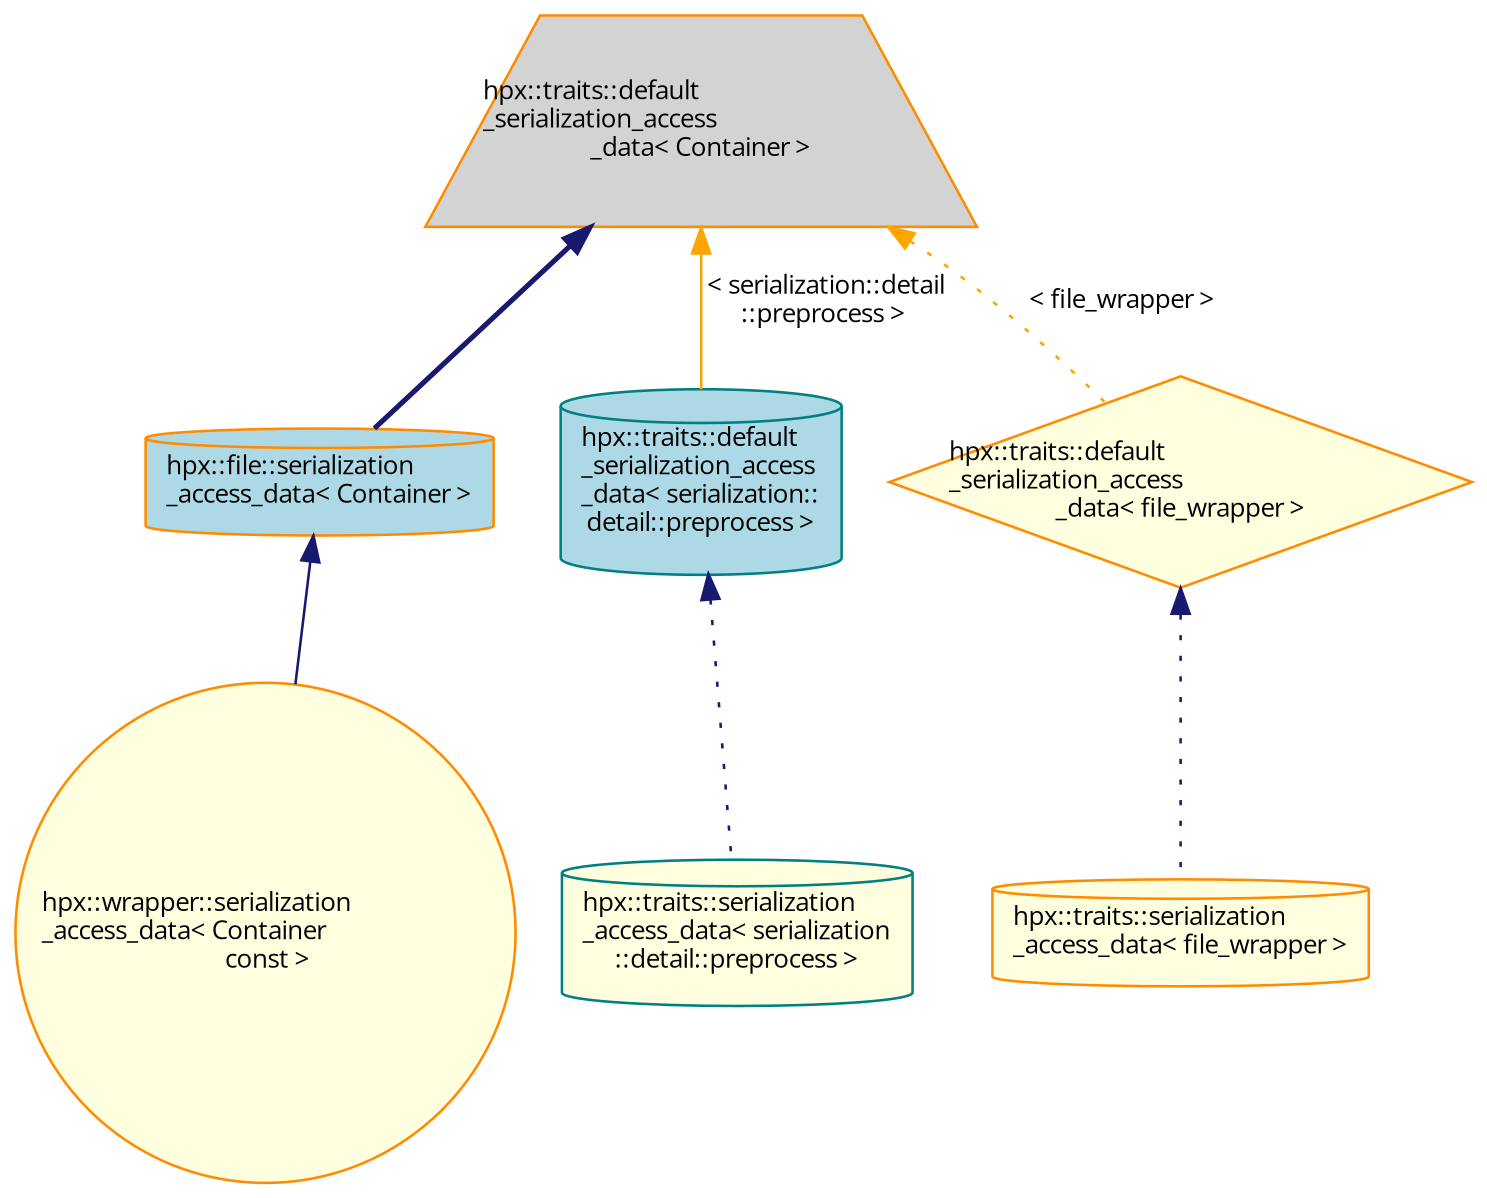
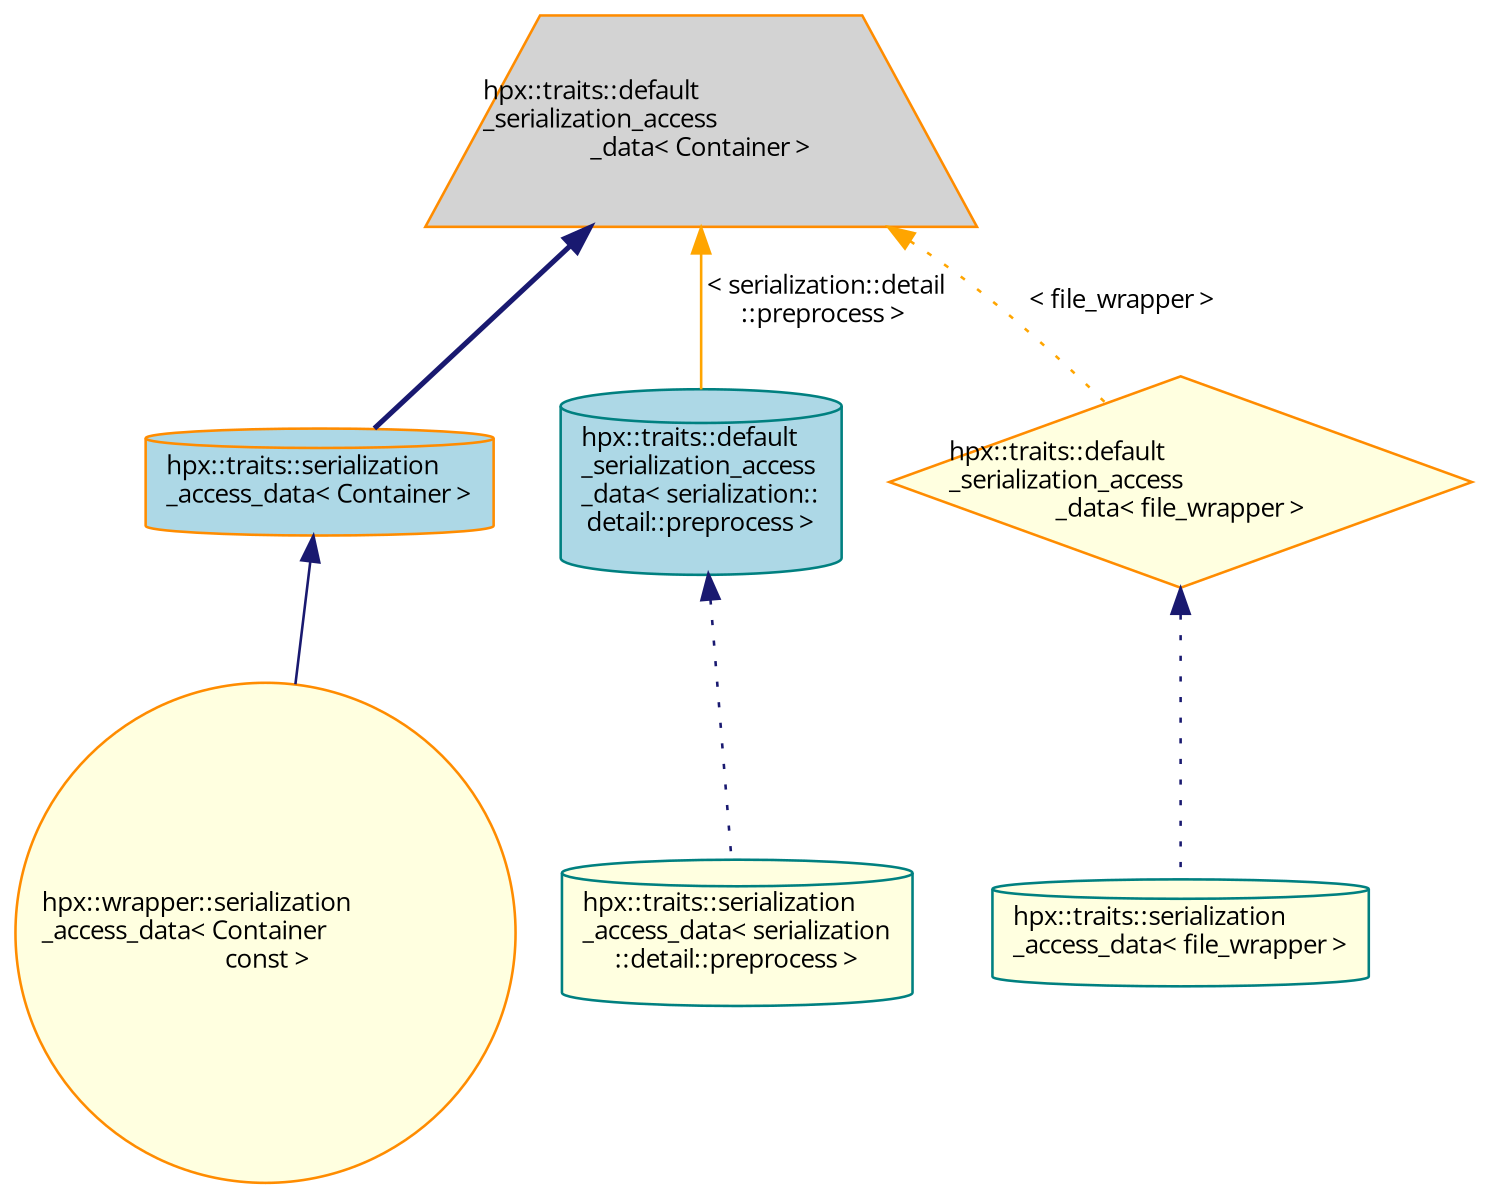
node "hpx::file::serialization _access_data< Container >": label "hpx::file::serialization _access_data< Container >" -> "hpx::traits::serialization _access_data< Container >"
node "hpx::traits::serialization _access_data< file_wrapper >": color darkorange -> teal
